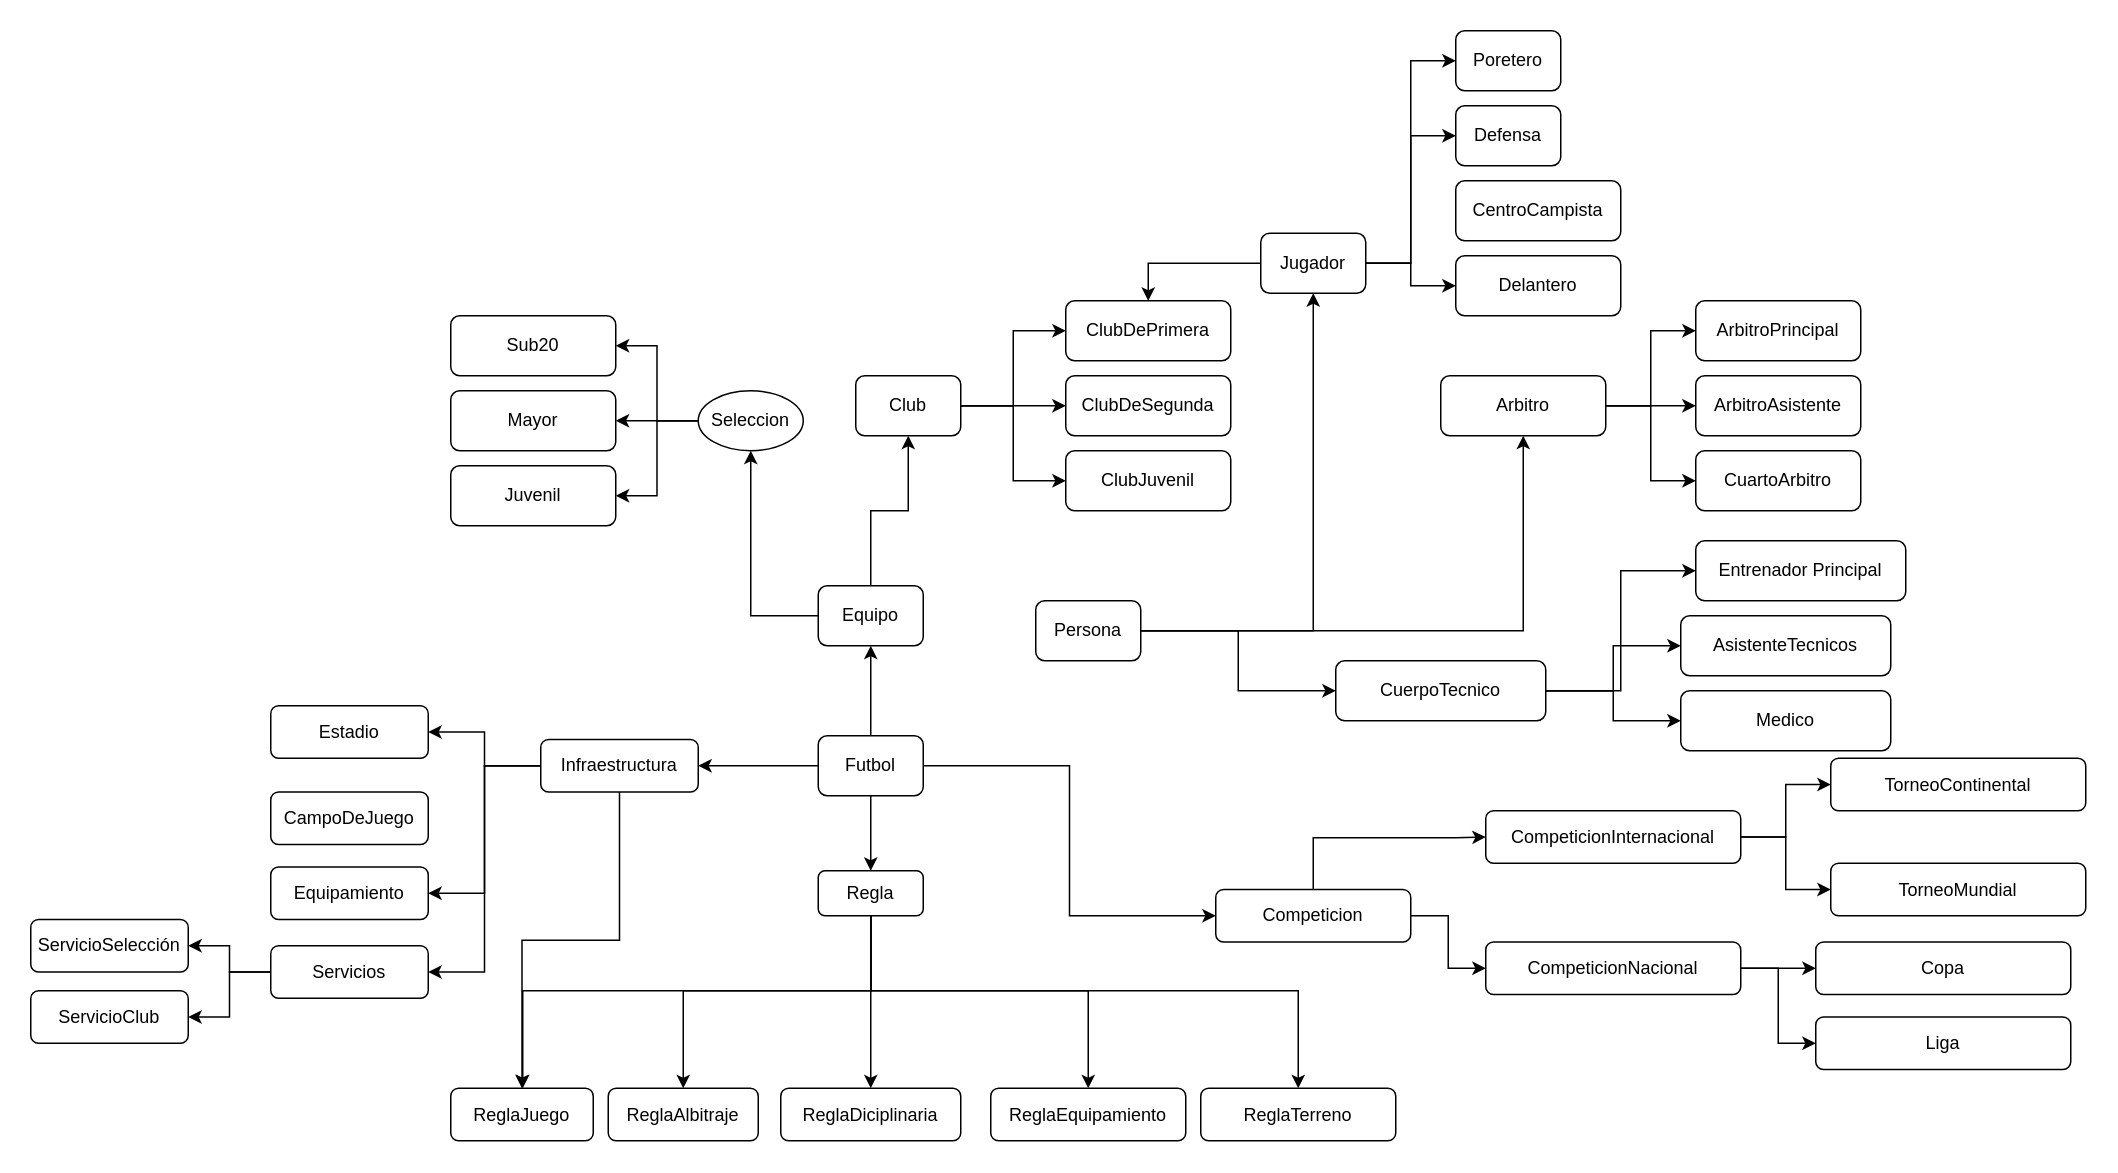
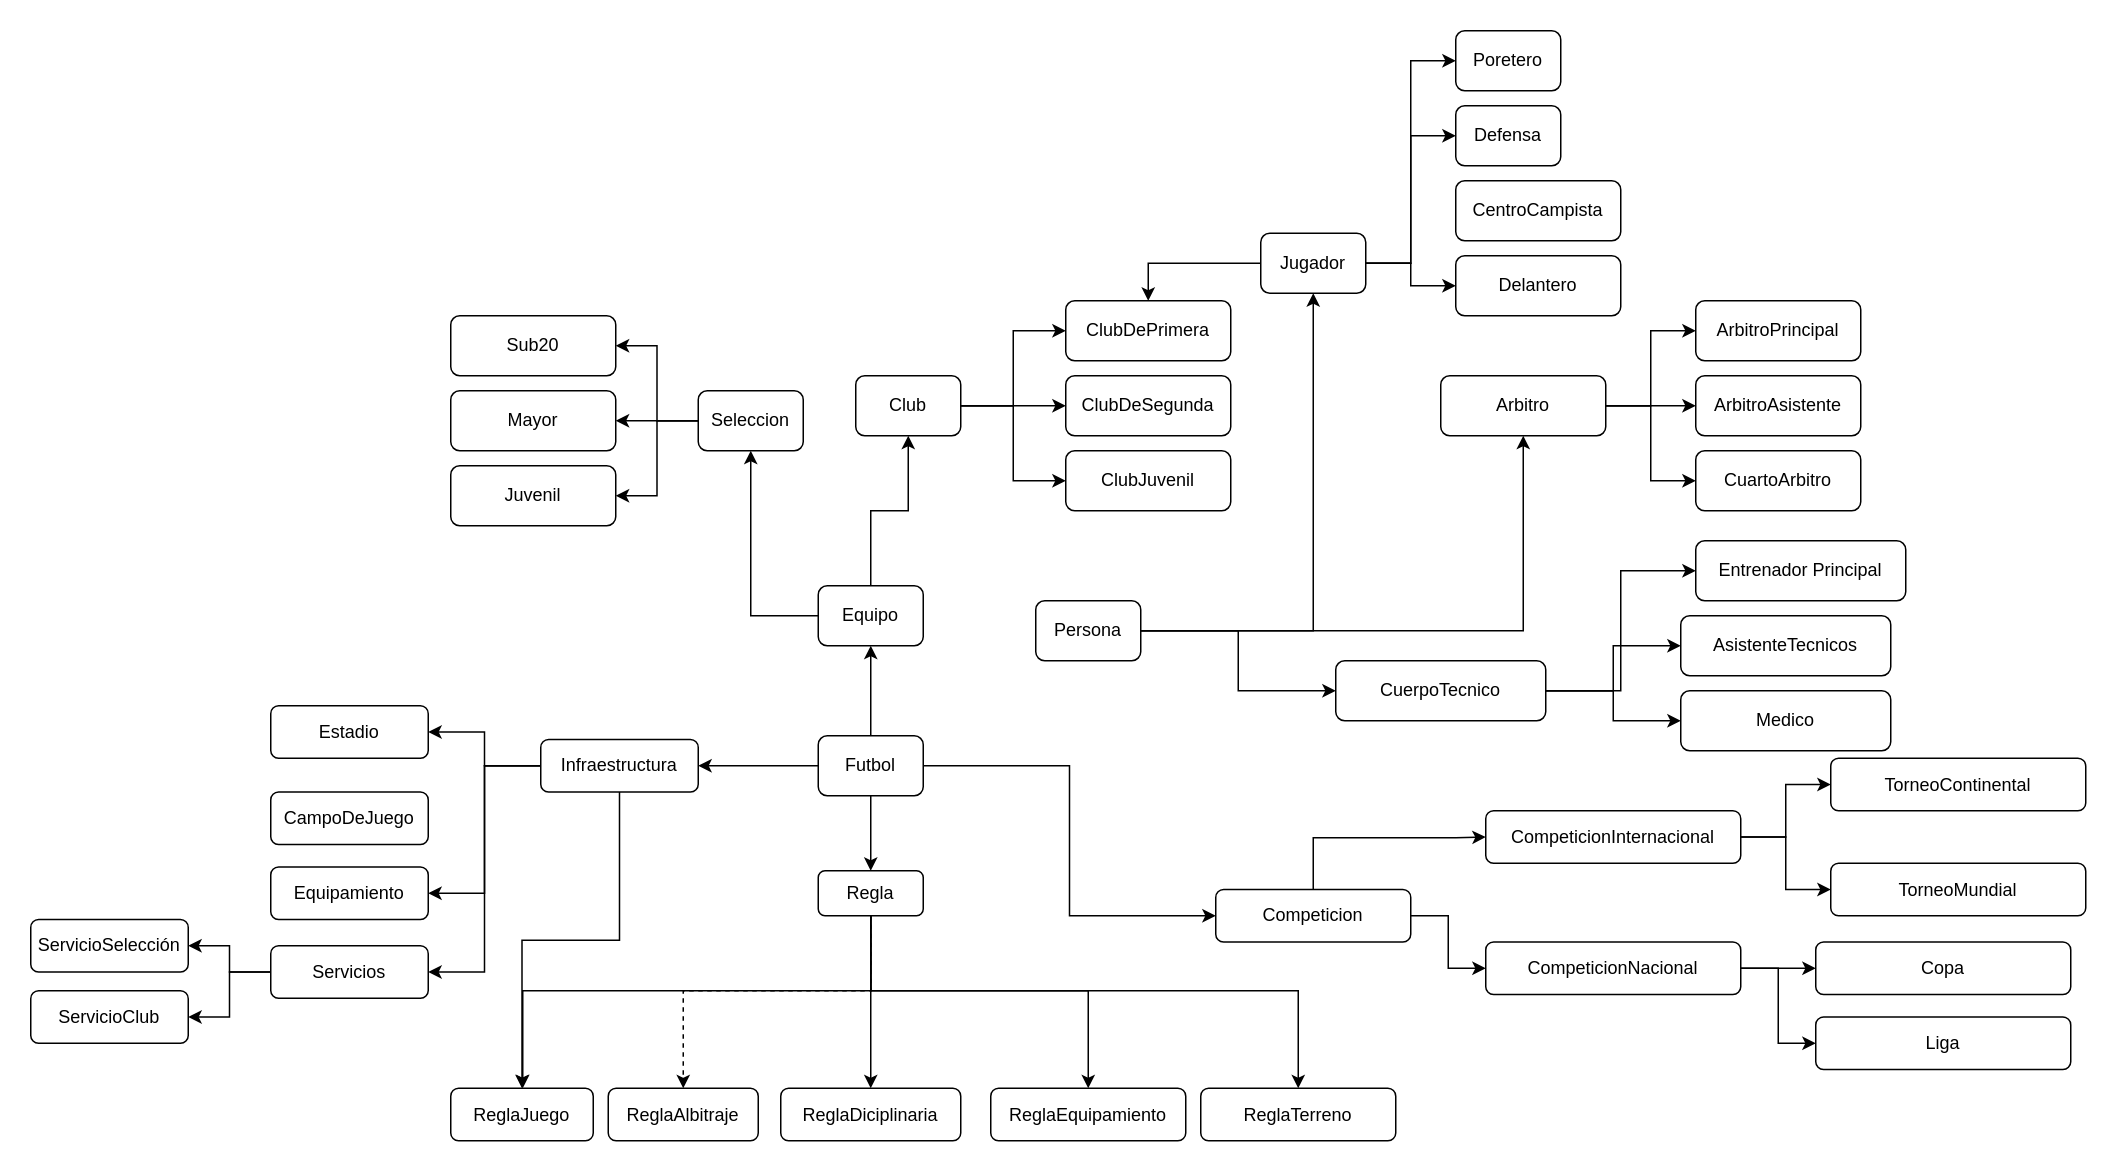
node "Seleccion": shape ellipse -> rounded rectangle
edge "Regla" -> "ReglaAlbitraje": style solid -> dashed
